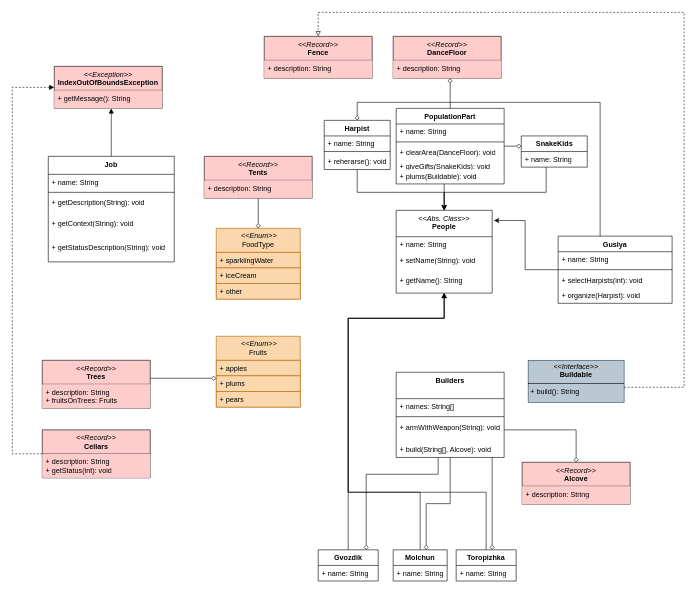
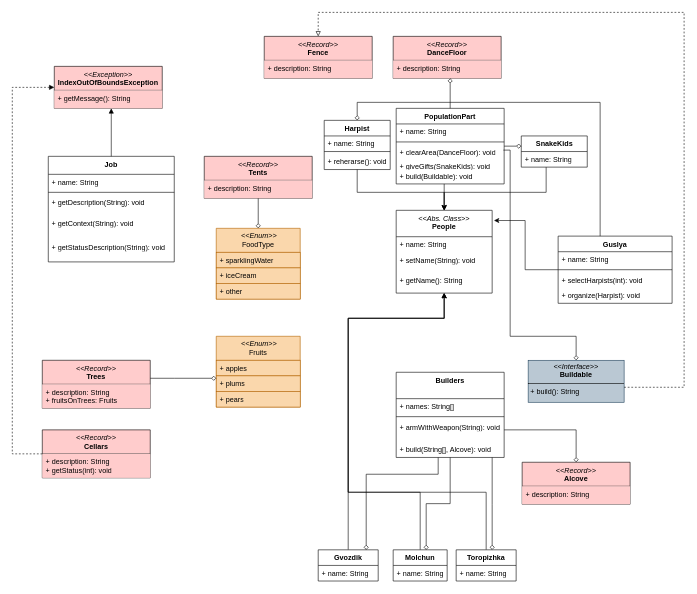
node "+ plums(Buildable): void": label "+ plums(Buildable): void" -> "+ build(Buildable): void"
edge "+ clearArea(DanceFloor): void" -> "<<Interface>> Buildable + build(): String": added
